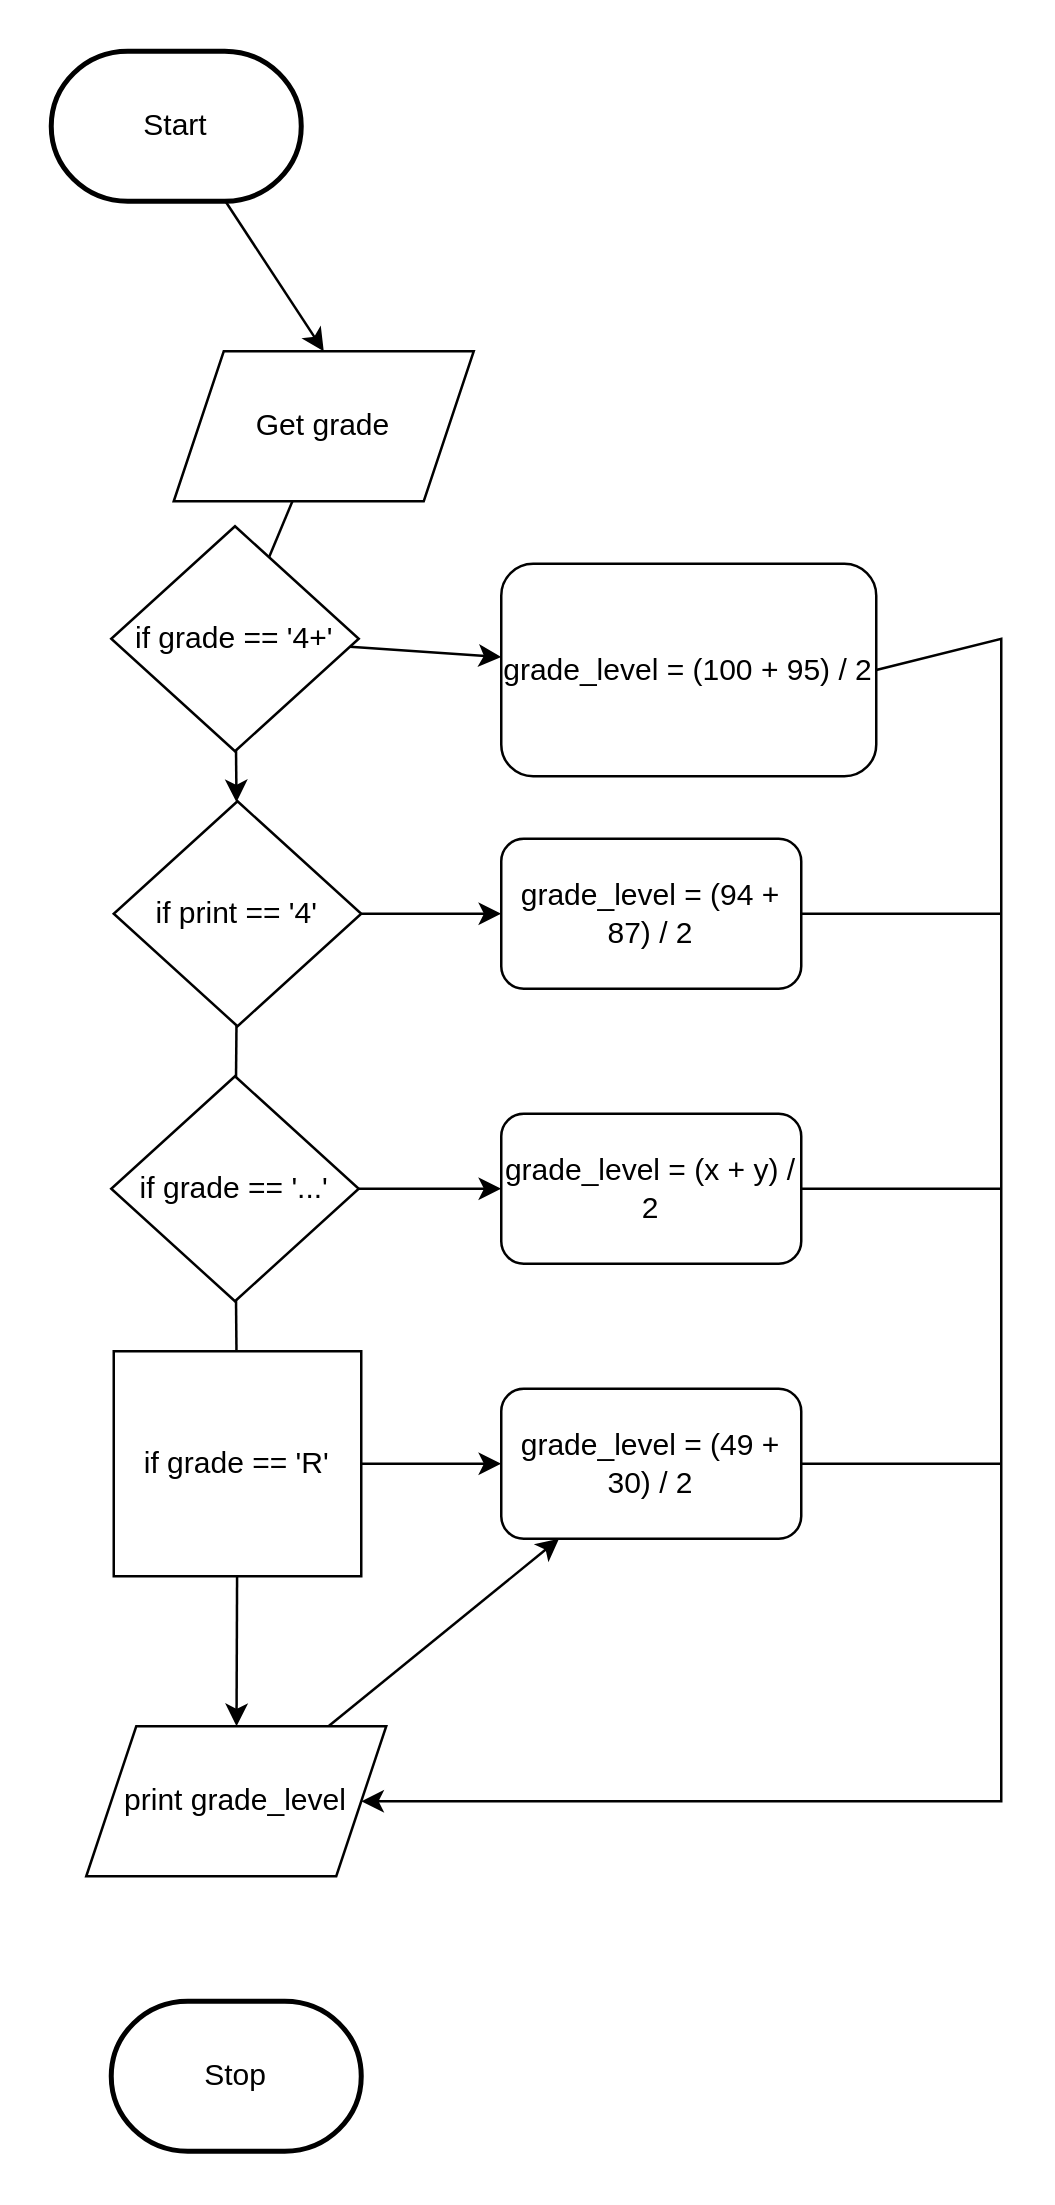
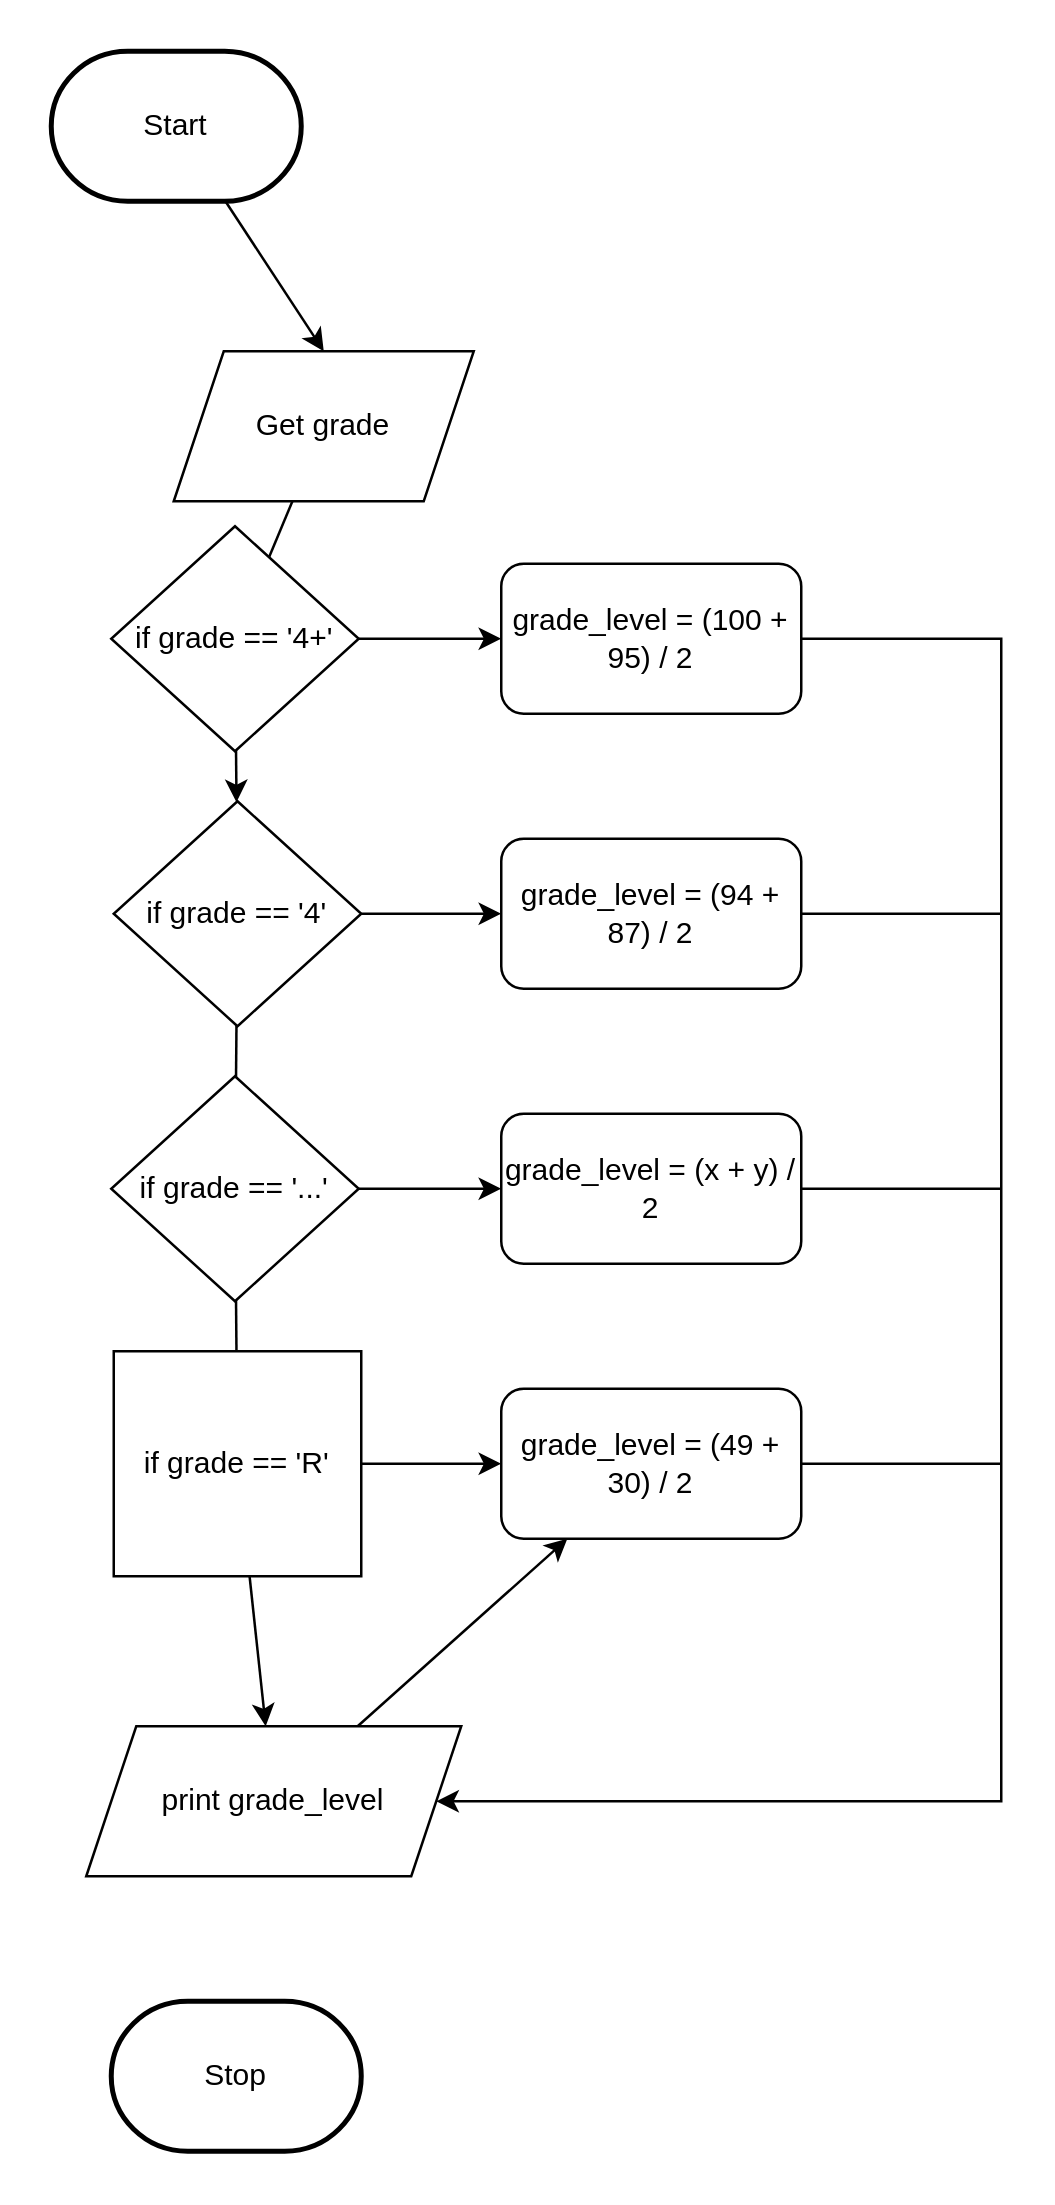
node "grade_level = (100 + 95) / 2": size 375x213 -> 300x150
node "if print == '4'": label "if print == '4'" -> "if grade == '4'"
node "print grade_level": size 300x150 -> 375x150
